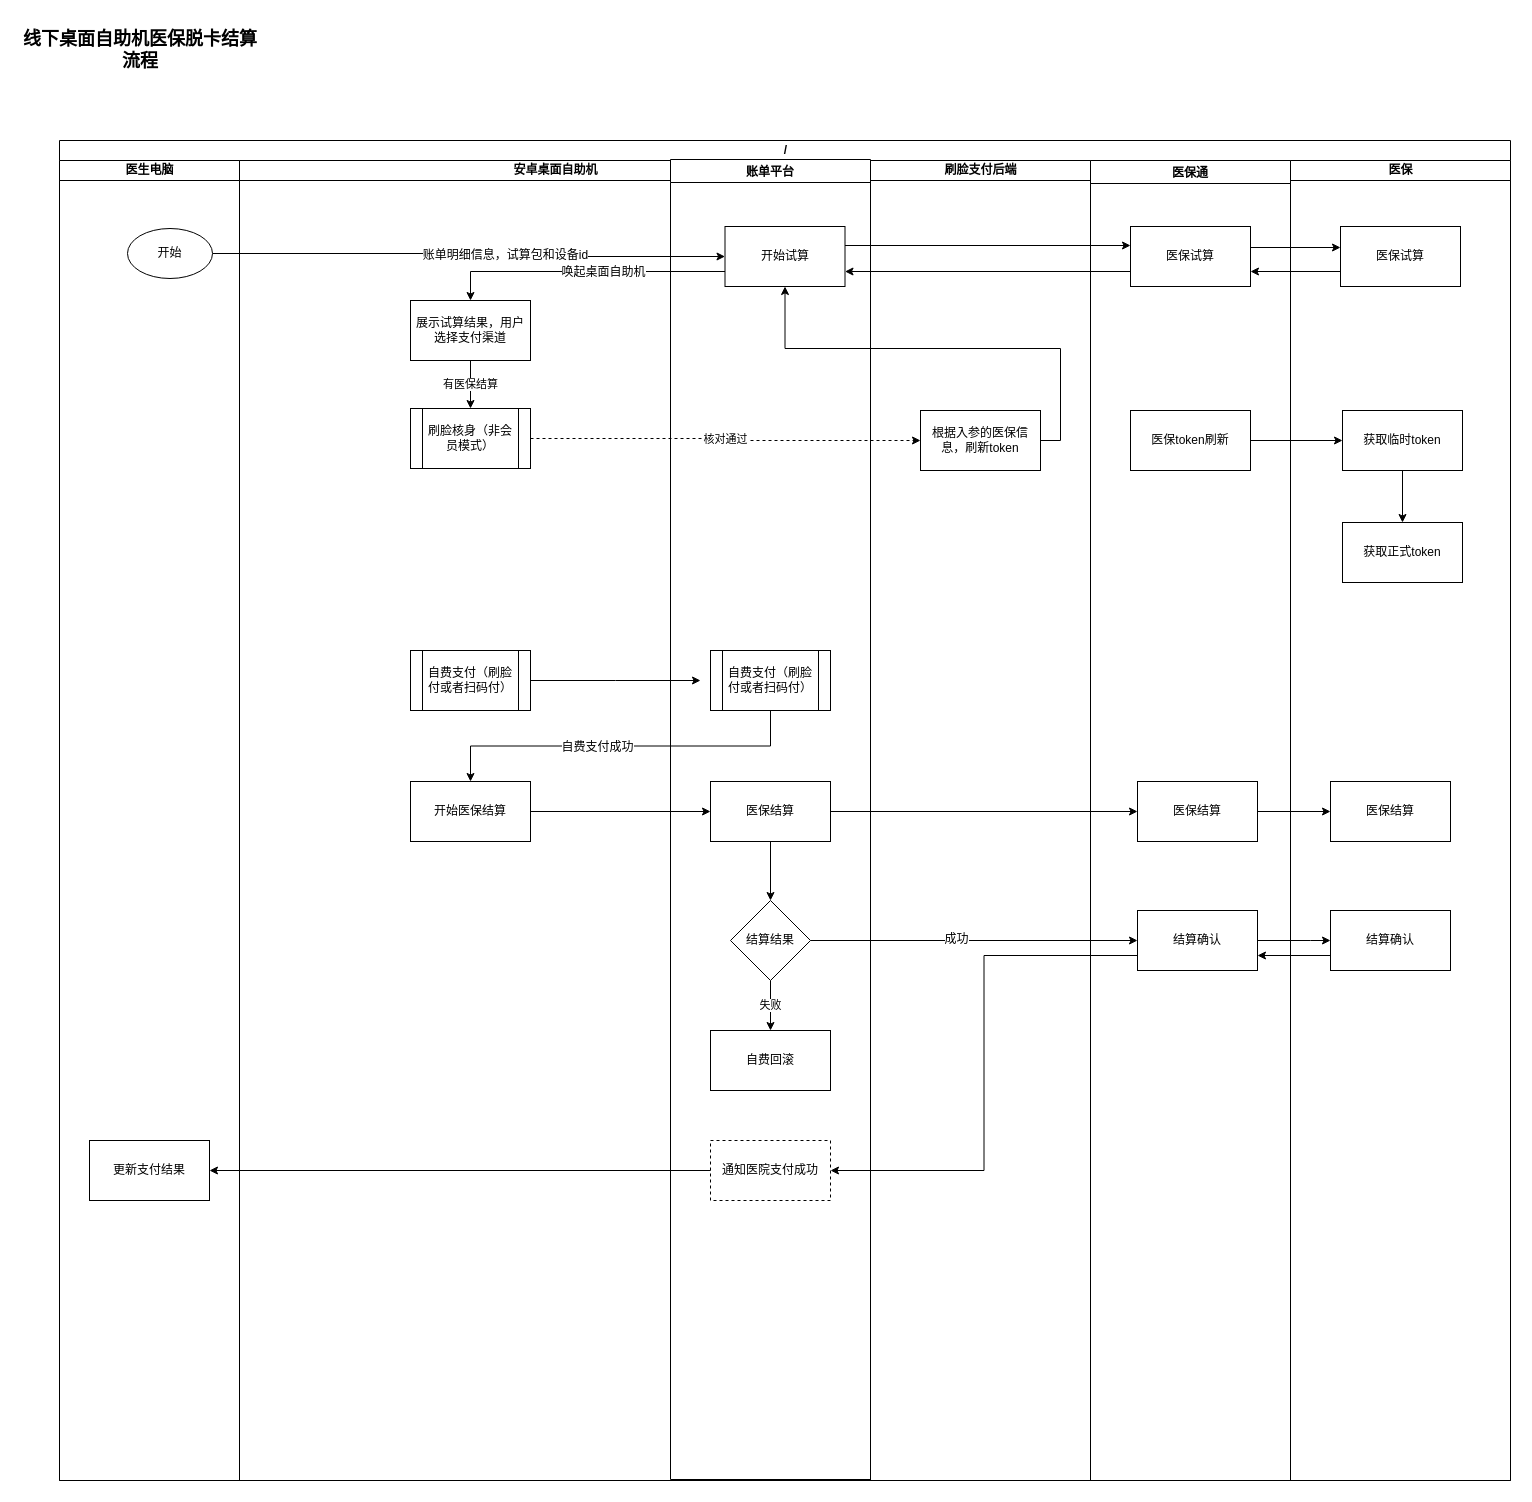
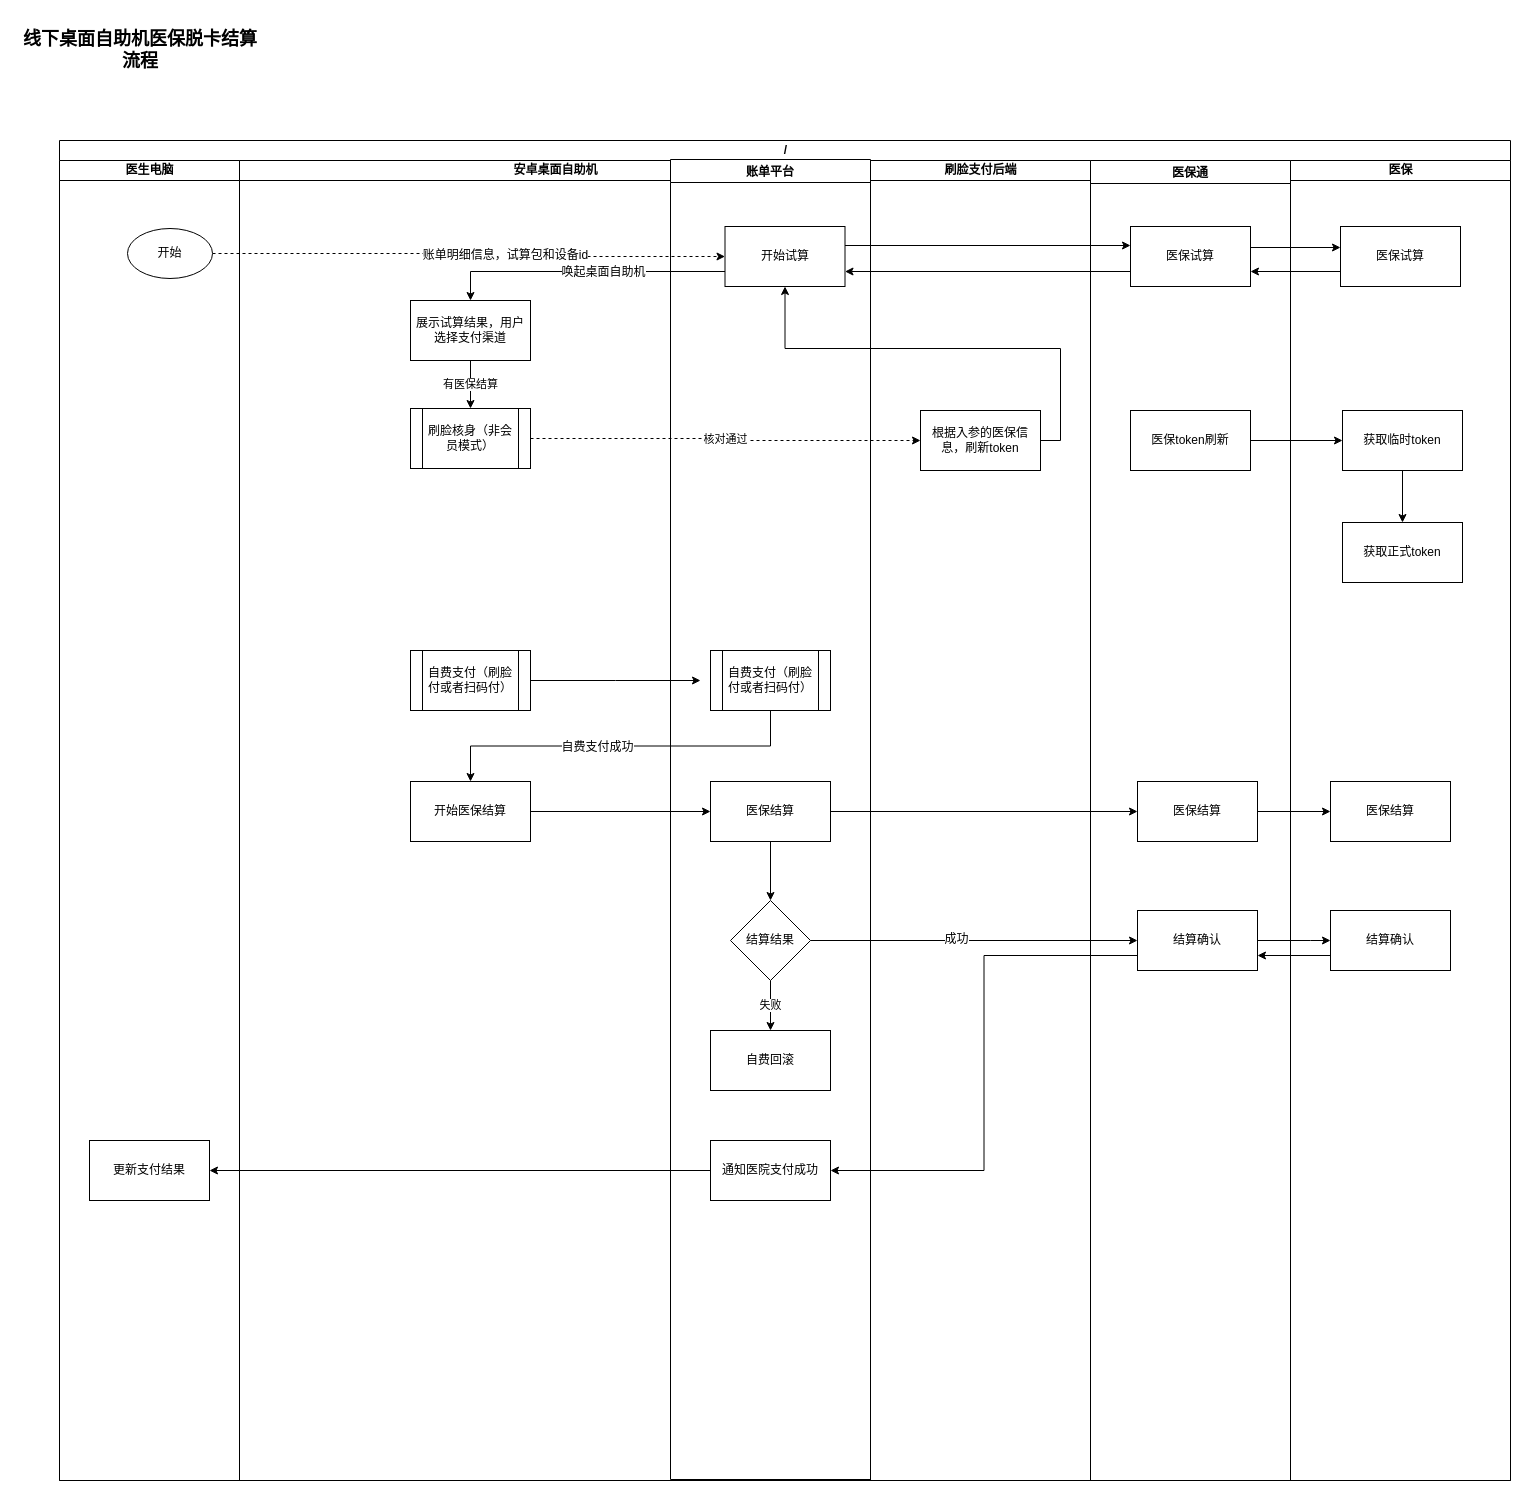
edge "开始" -> "开始试算": style solid -> dashed
node "通知医院支付成功": style dashed -> solid
